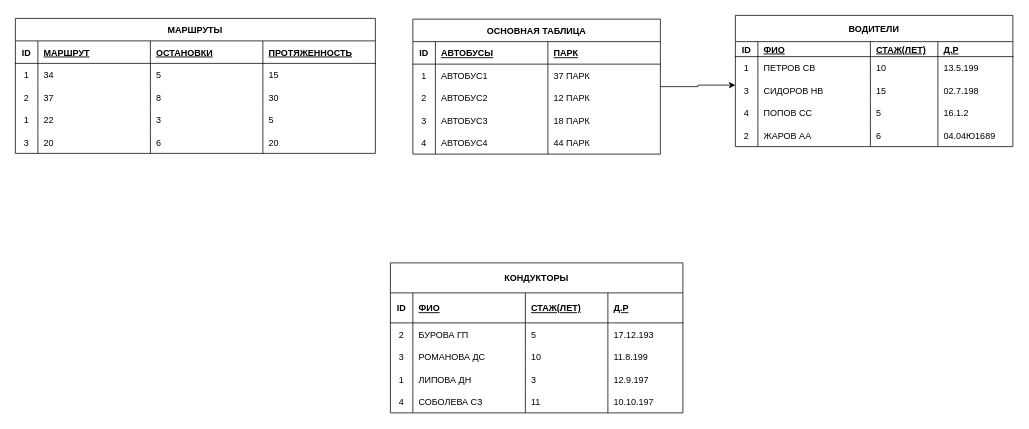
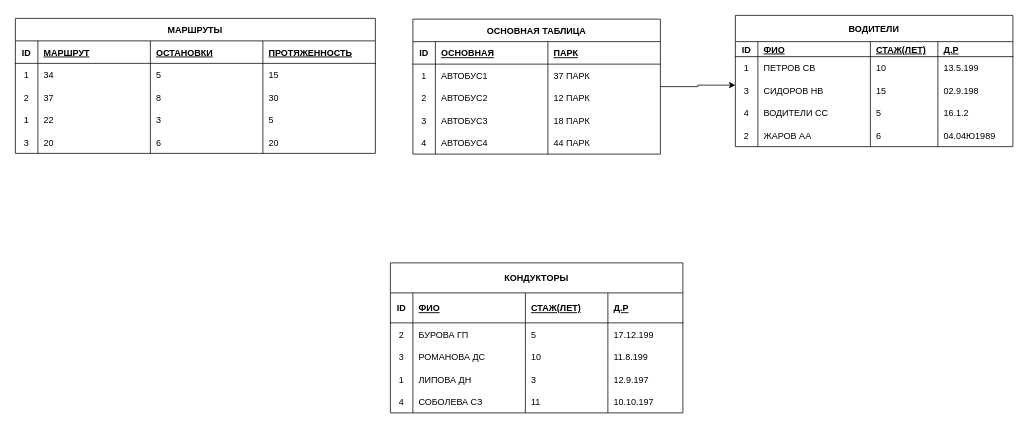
node "АВТОБУСЫ": label "АВТОБУСЫ" -> "ОСНОВНАЯ"
node "02.7.198": label "02.7.198" -> "02.9.198"
node "ПОПОВ СС": label "ПОПОВ СС" -> "ВОДИТЕЛИ СС"
node "04.04Ю1689": label "04.04Ю1689" -> "04.04Ю1989"
node "17.12.193": label "17.12.193" -> "17.12.199"
